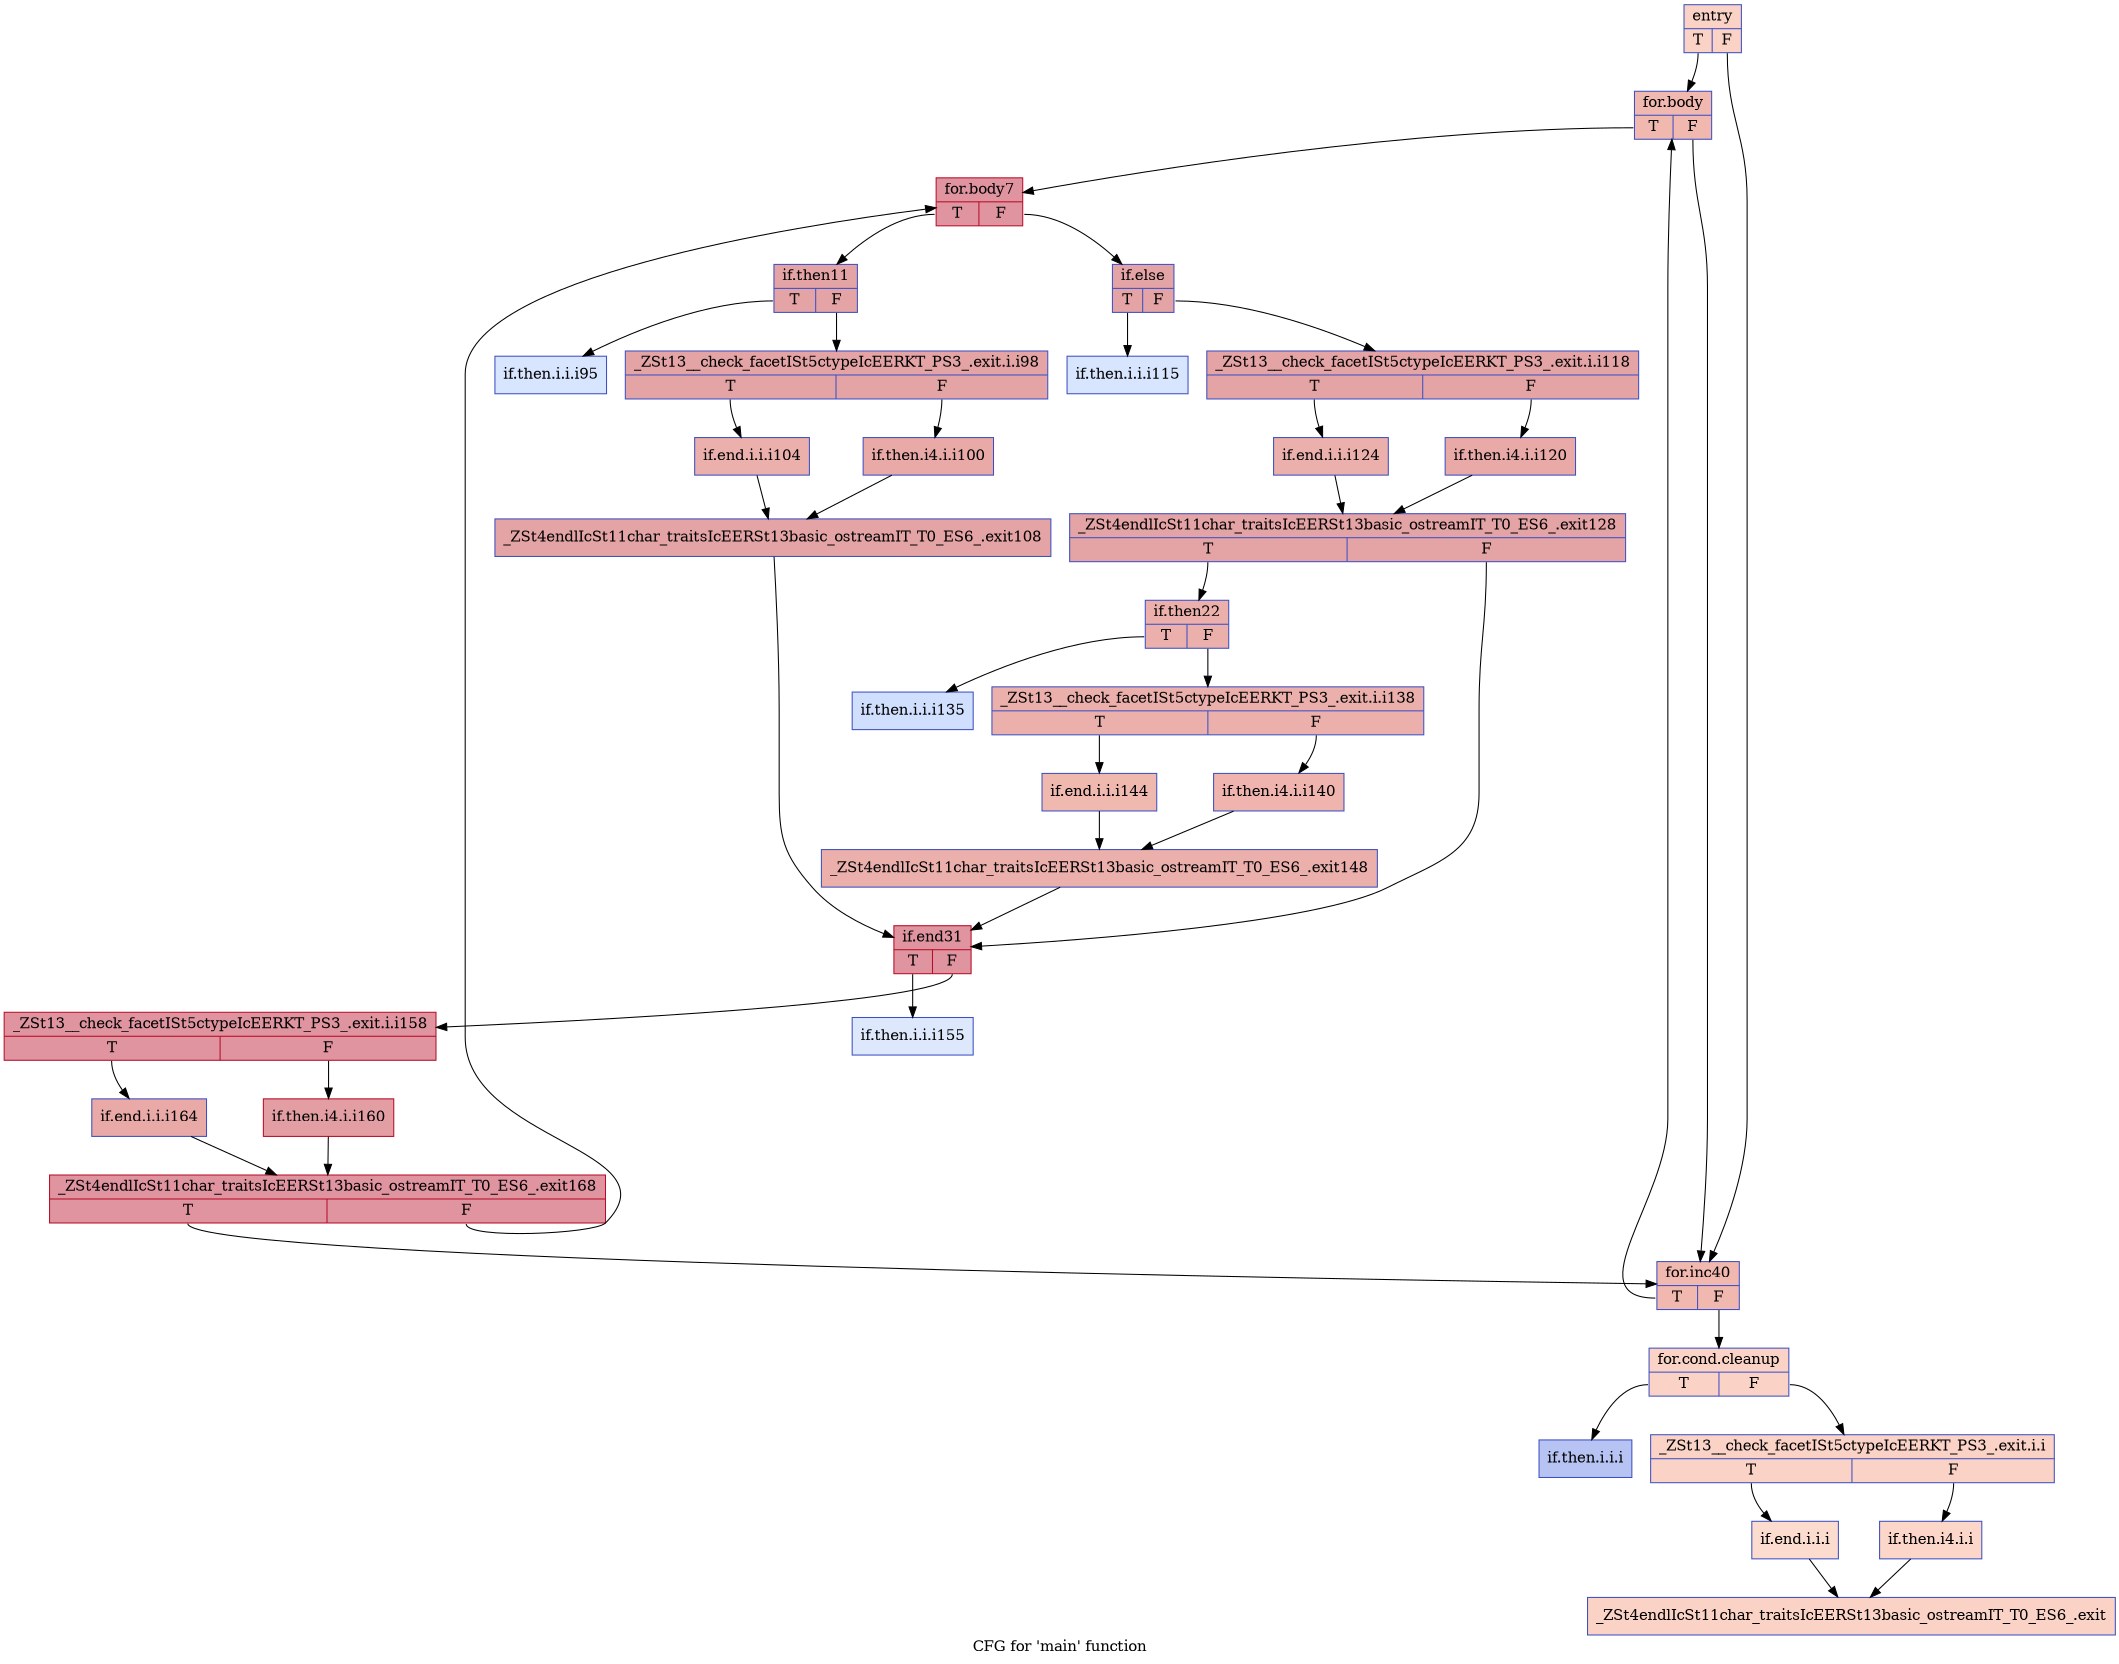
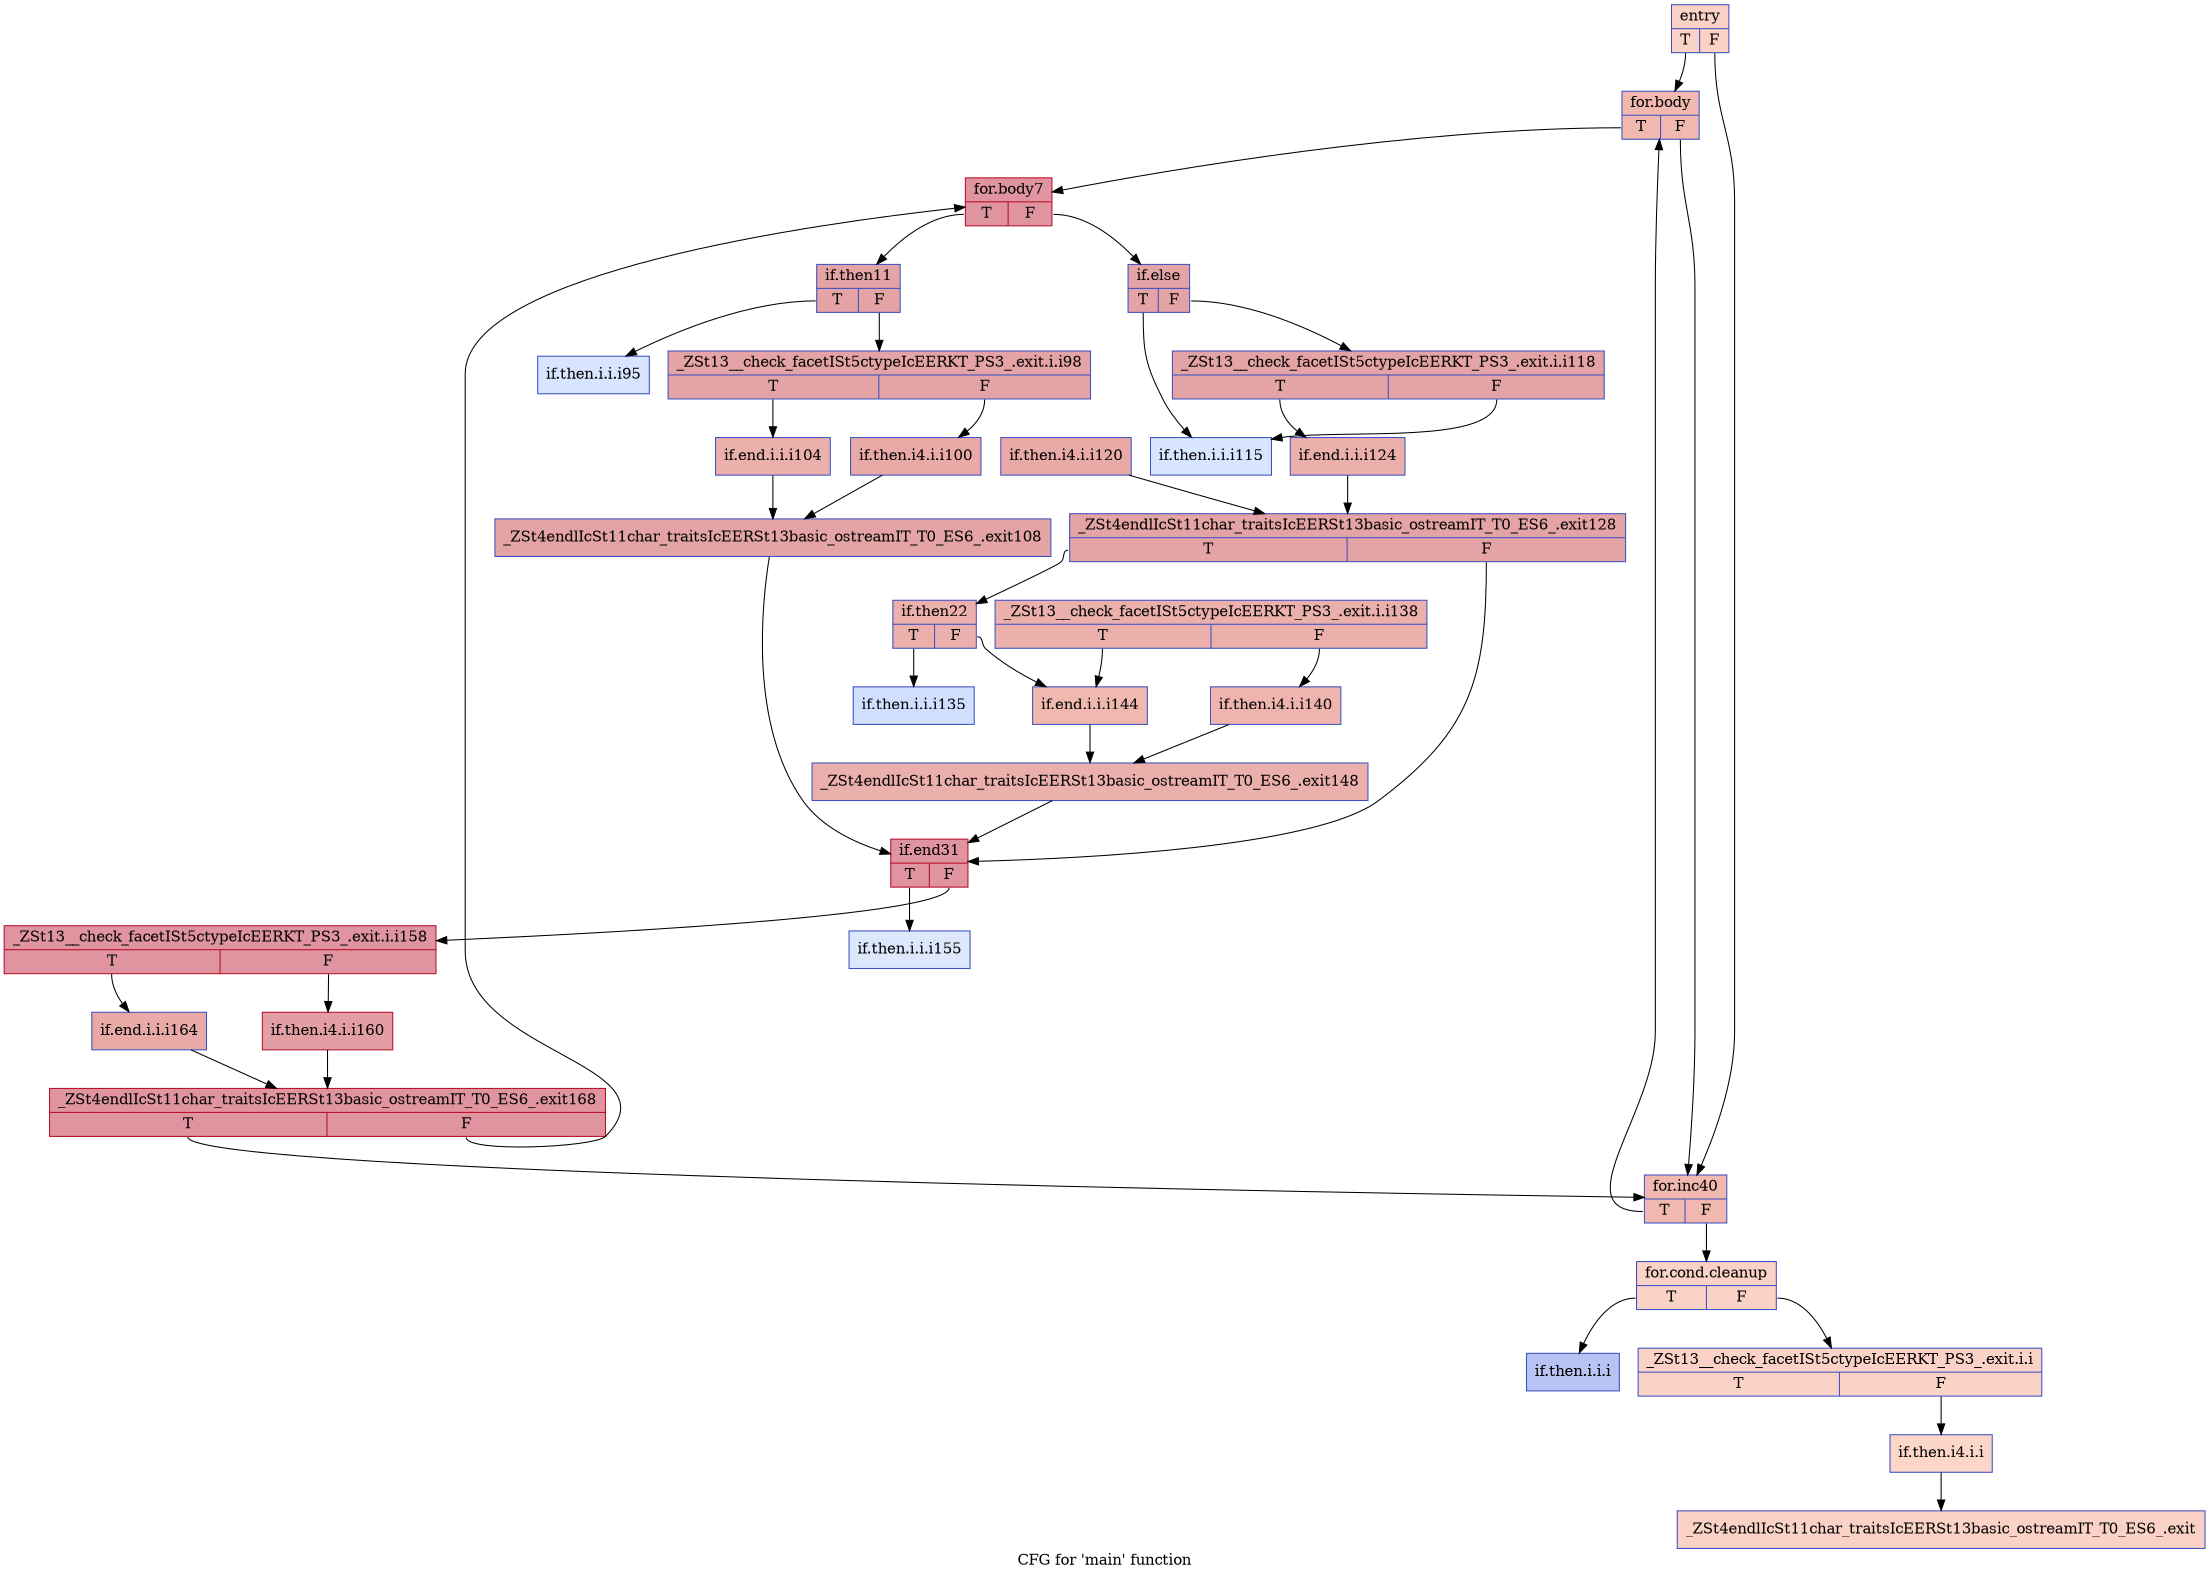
edge "_ZSt13__check_facetISt5ctypeIcEERKT_PS3_.exit.i.i118" -> "if.then.i4.i.i120": now "_ZSt13__check_facetISt5ctypeIcEERKT_PS3_.exit.i.i118" -> "if.then.i.i.i115"
edge "if.then22" -> "_ZSt13__check_facetISt5ctypeIcEERKT_PS3_.exit.i.i138": now "if.then22" -> "if.end.i.i.i144"
node "if.end.i.i.i": removed
